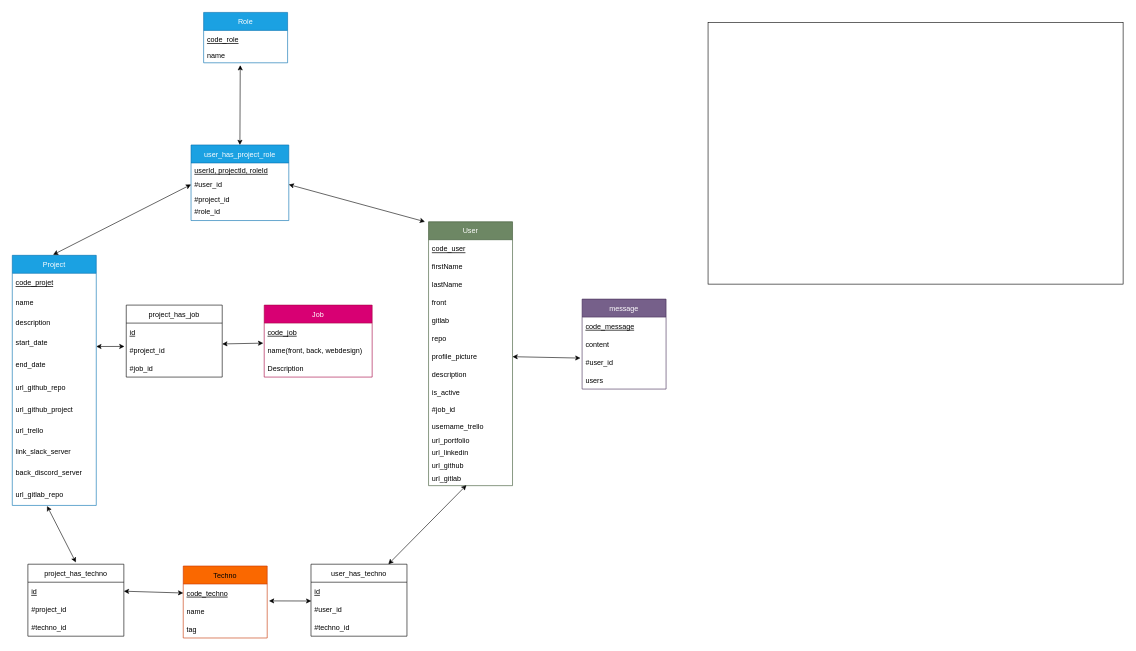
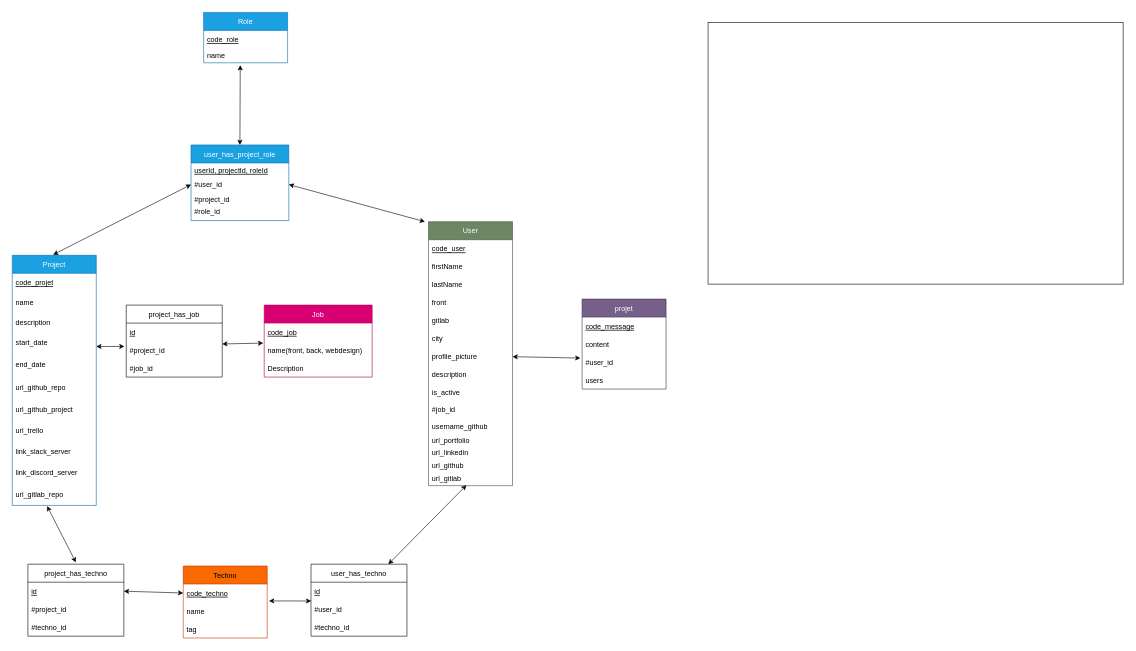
node "message": label "message" -> "projet"
node "repo": label "repo" -> "city"
node "username_trello": label "username_trello" -> "username_github"
node "back_discord_server": label "back_discord_server" -> "link_discord_server"
